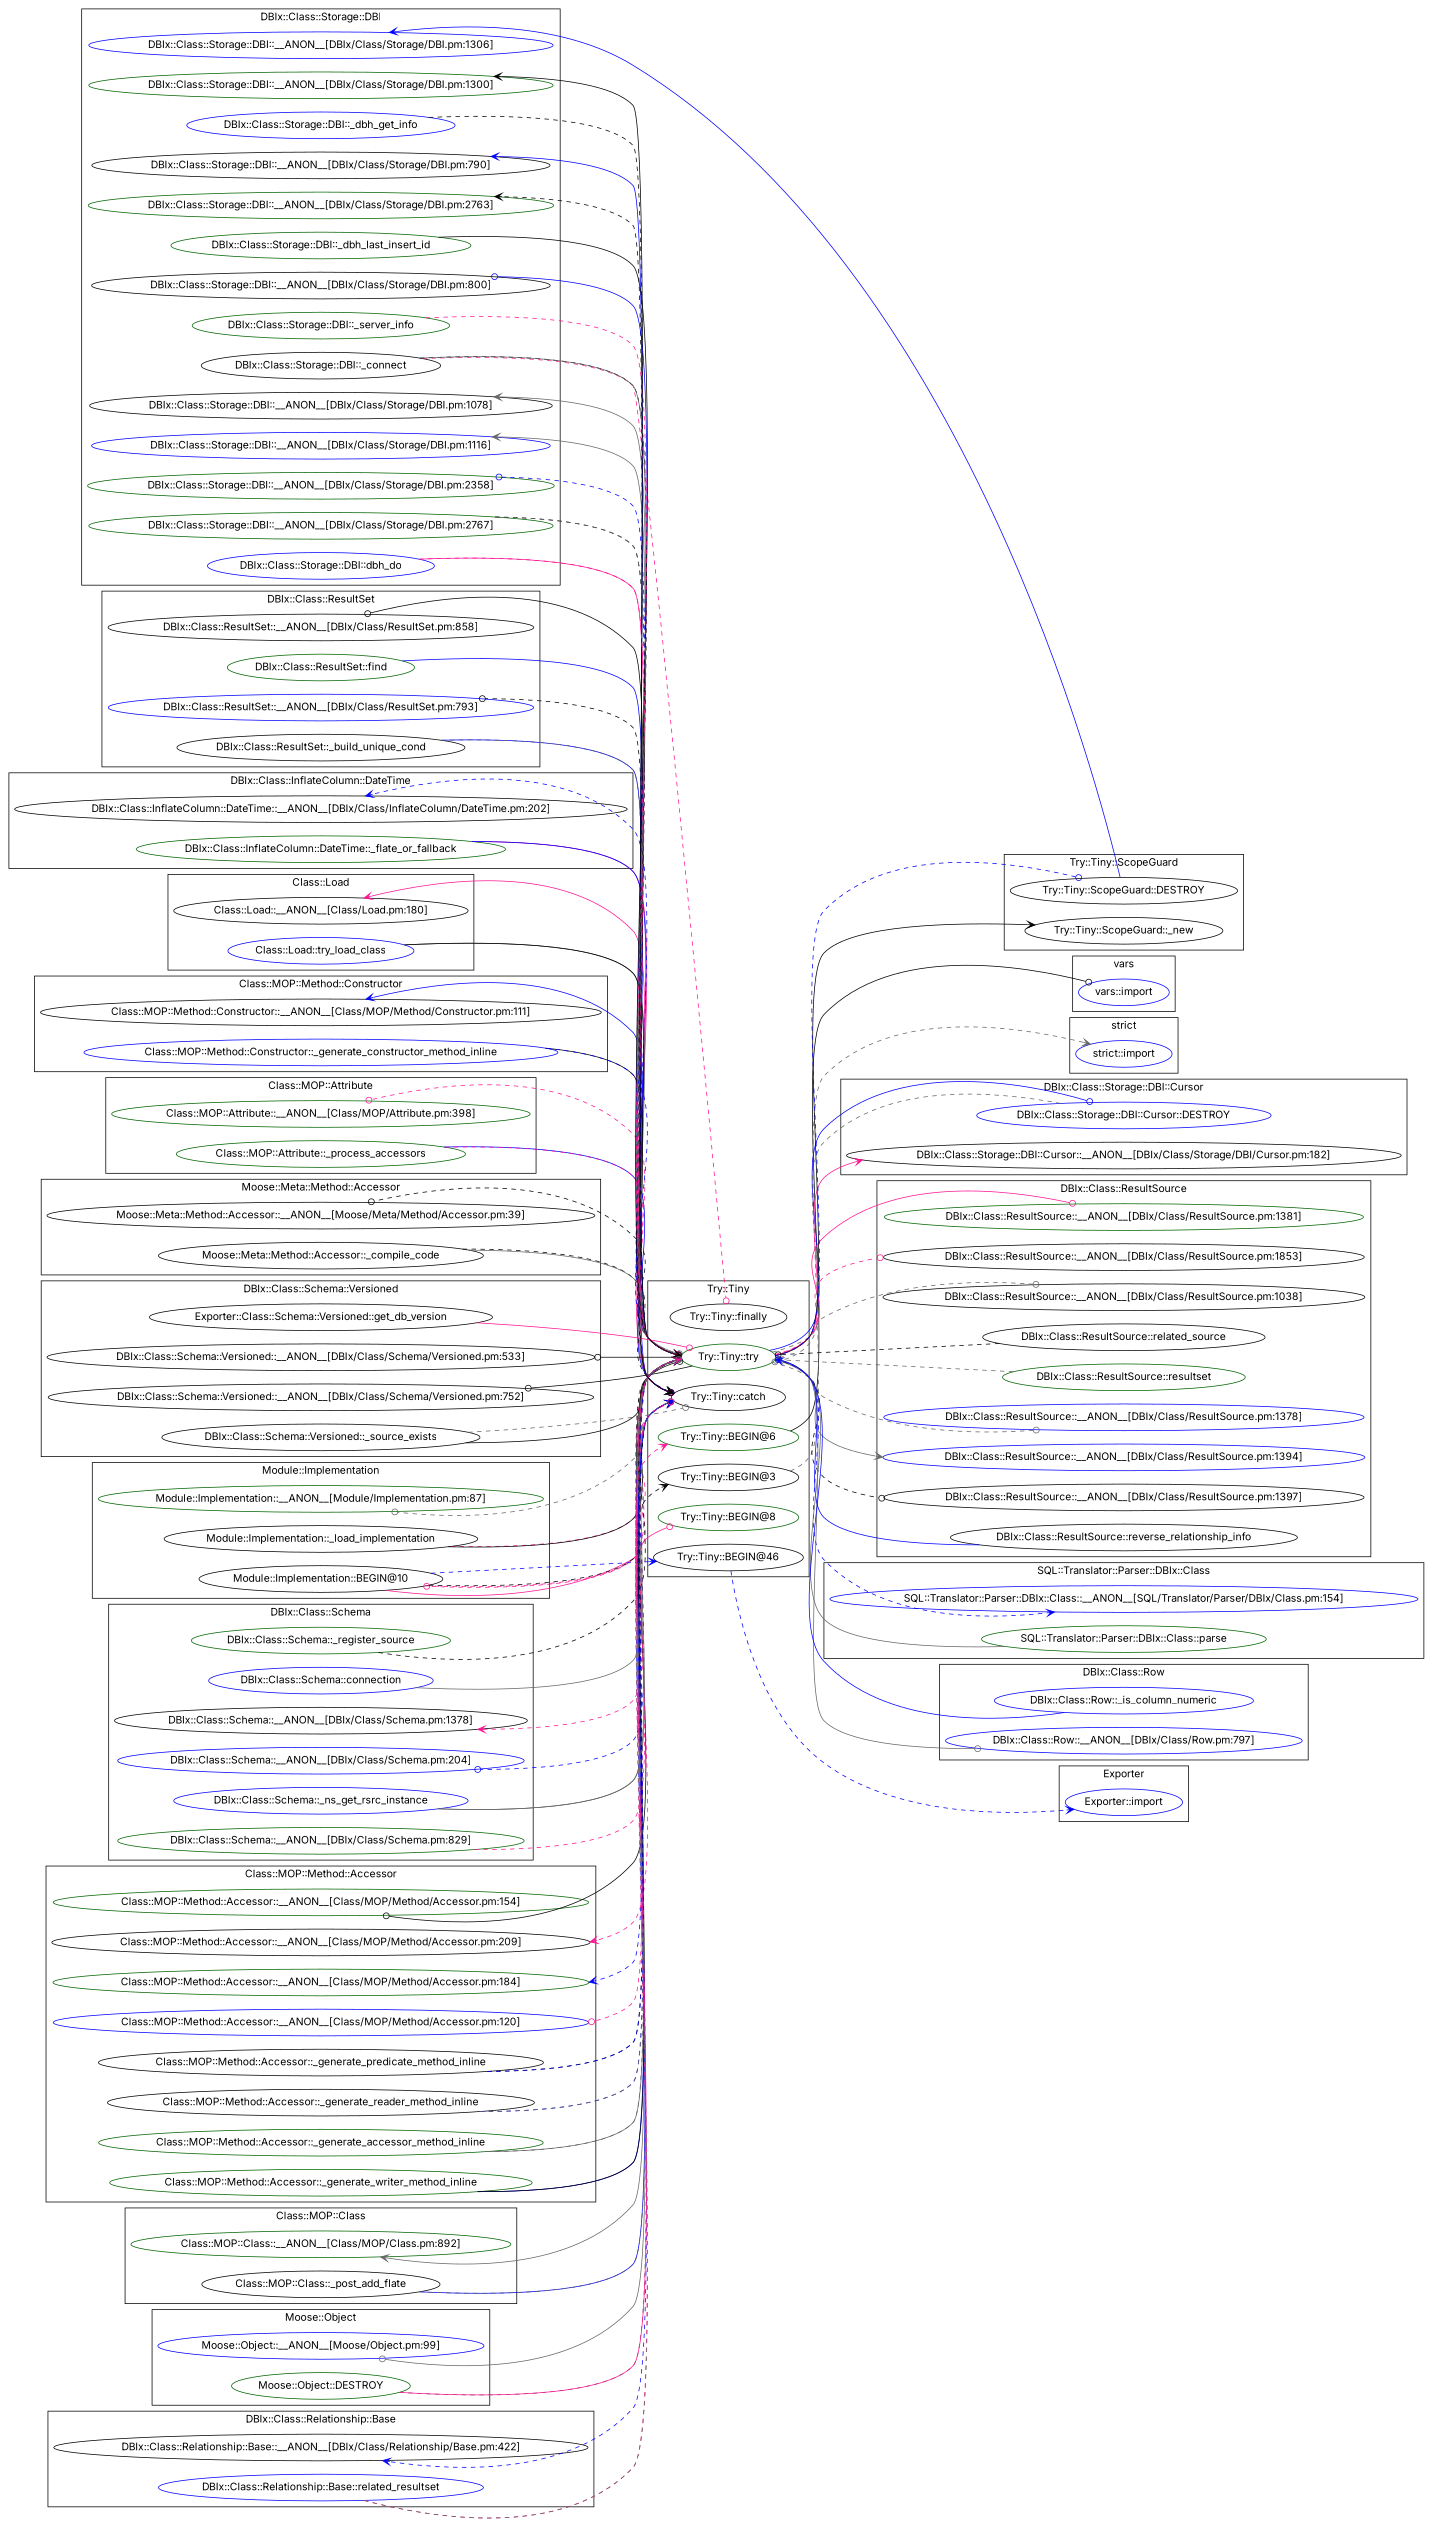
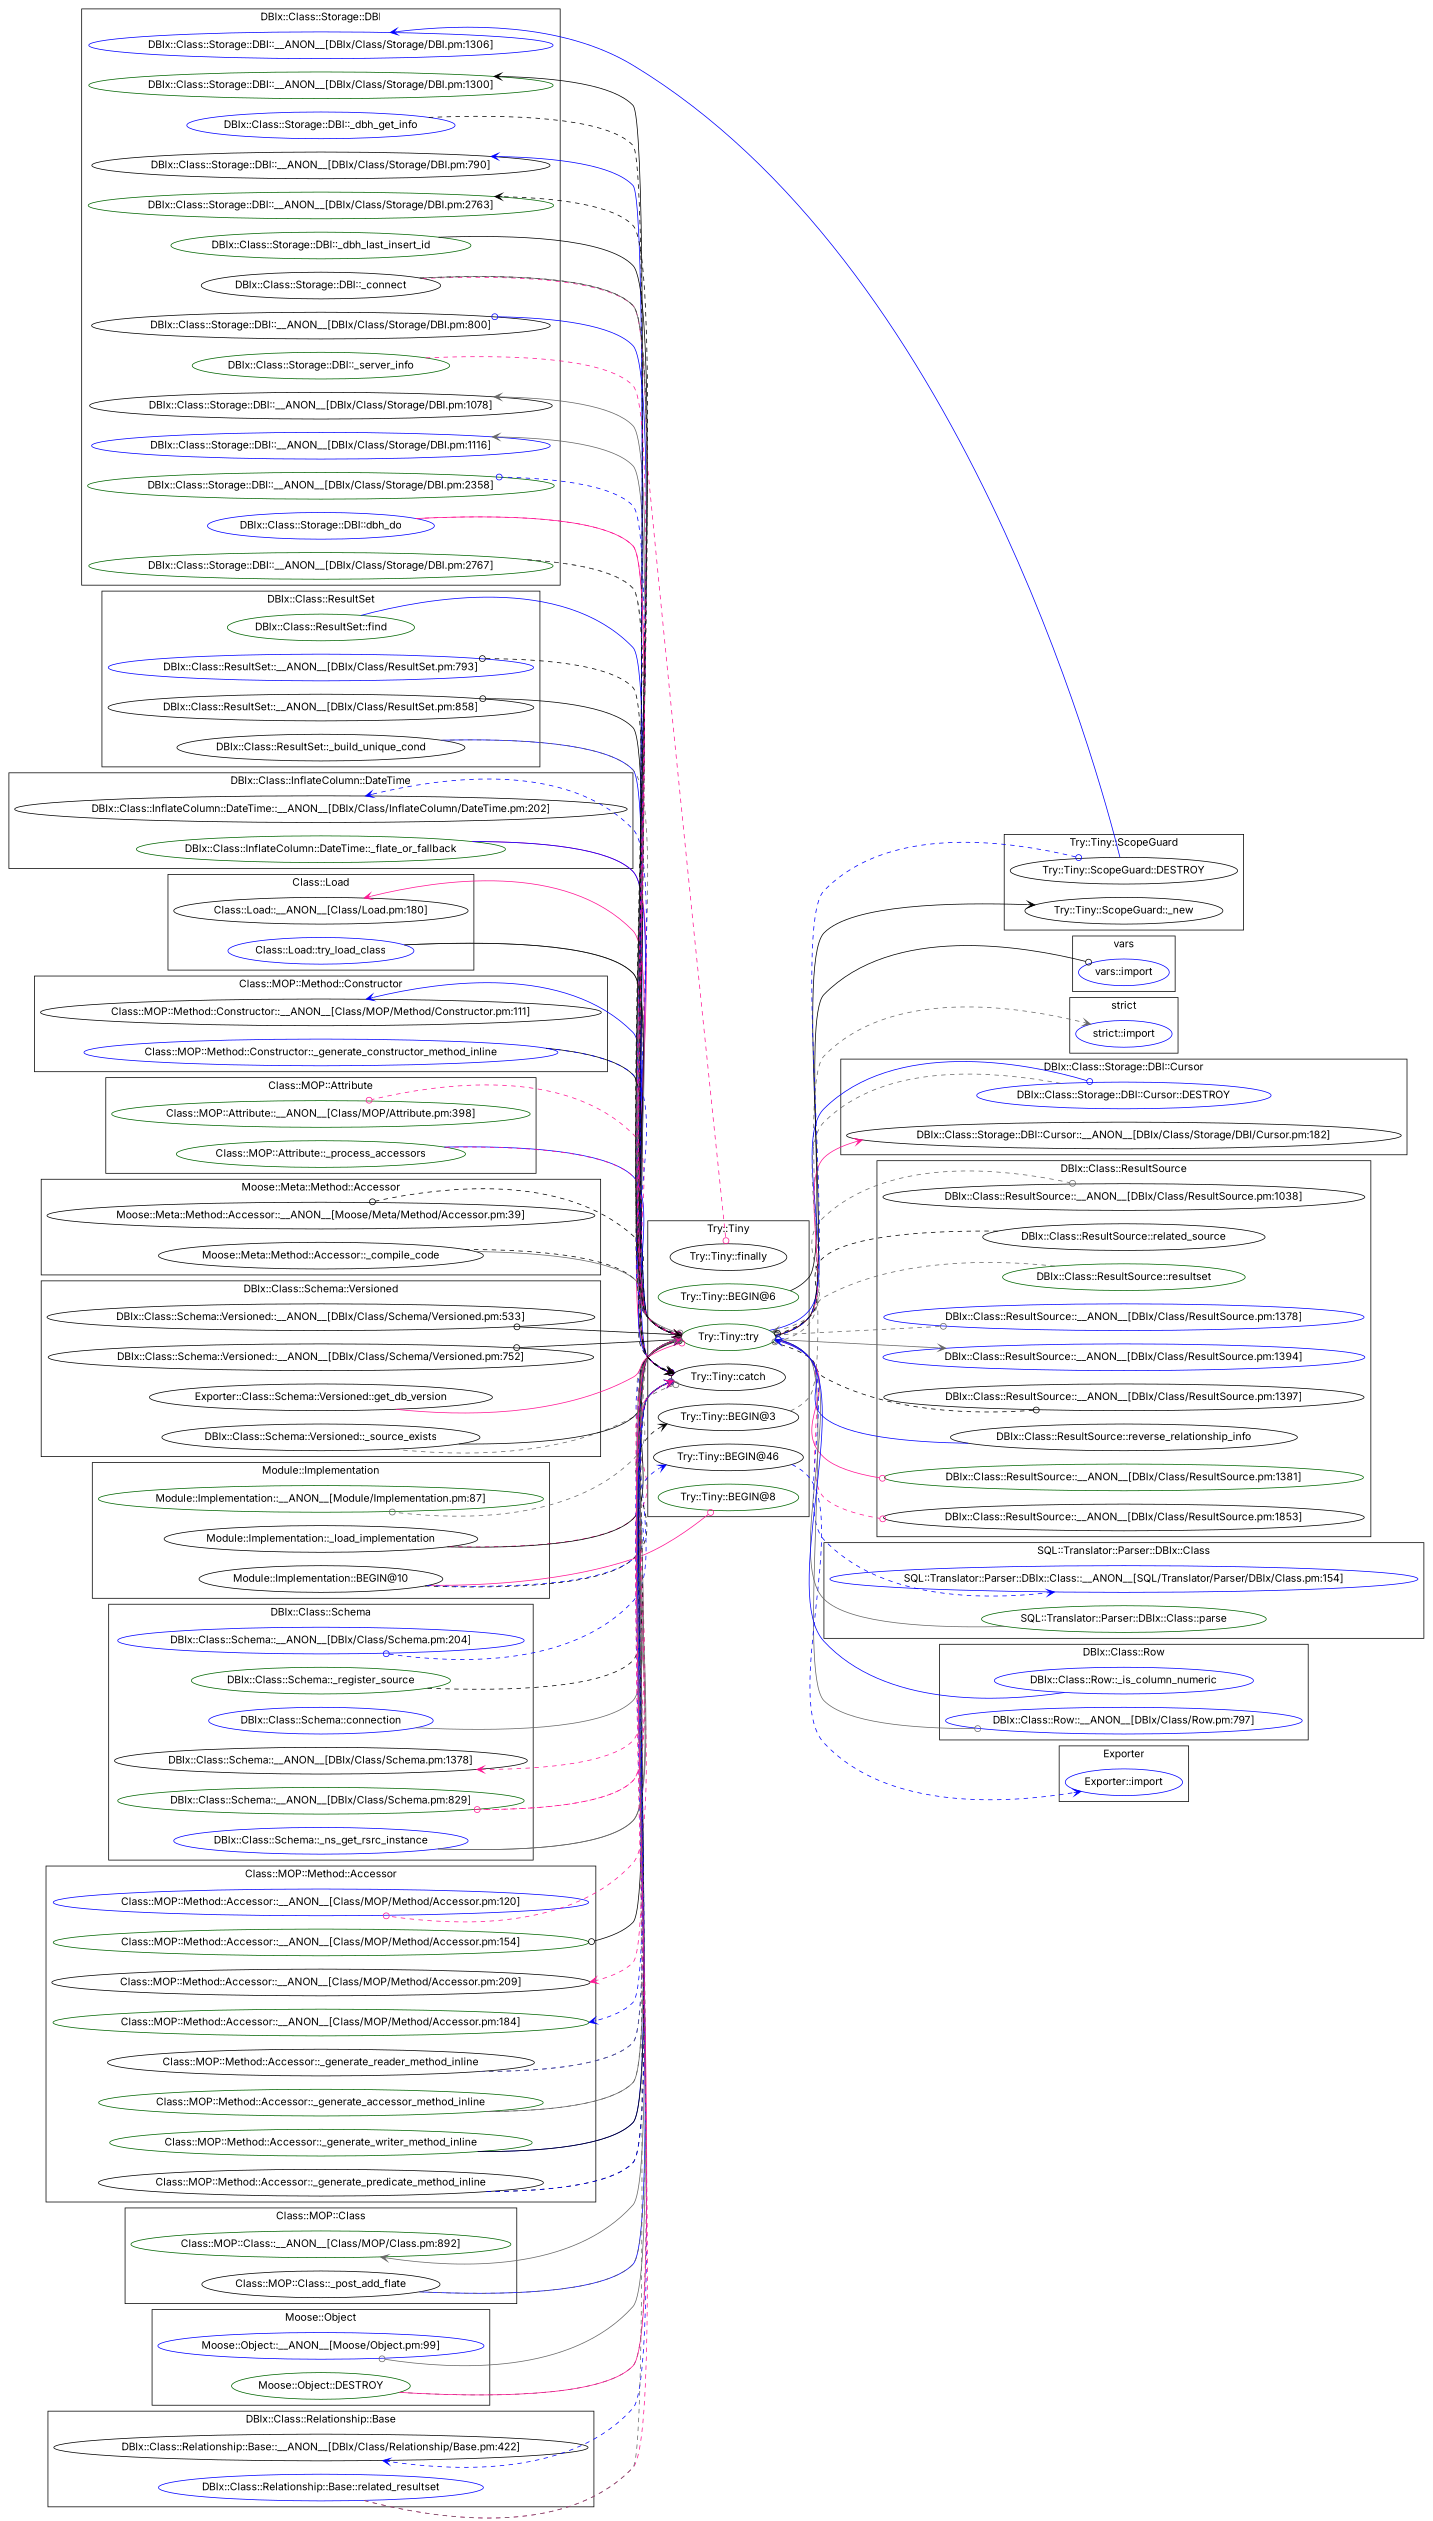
edge "Try::Tiny::try" -> "Module::Implementation::BEGIN@10": now "Try::Tiny::try" -> "DBIx::Class::Schema::__ANON__[DBIx/Class/Schema.pm:829]"
edge "Module::Implementation::BEGIN@10" -> "Try::Tiny::BEGIN@6": removed
edge "DBIx::Class::Relationship::Base::related_resultset" -> "Try::Tiny::catch": arrowhead odot -> vee
